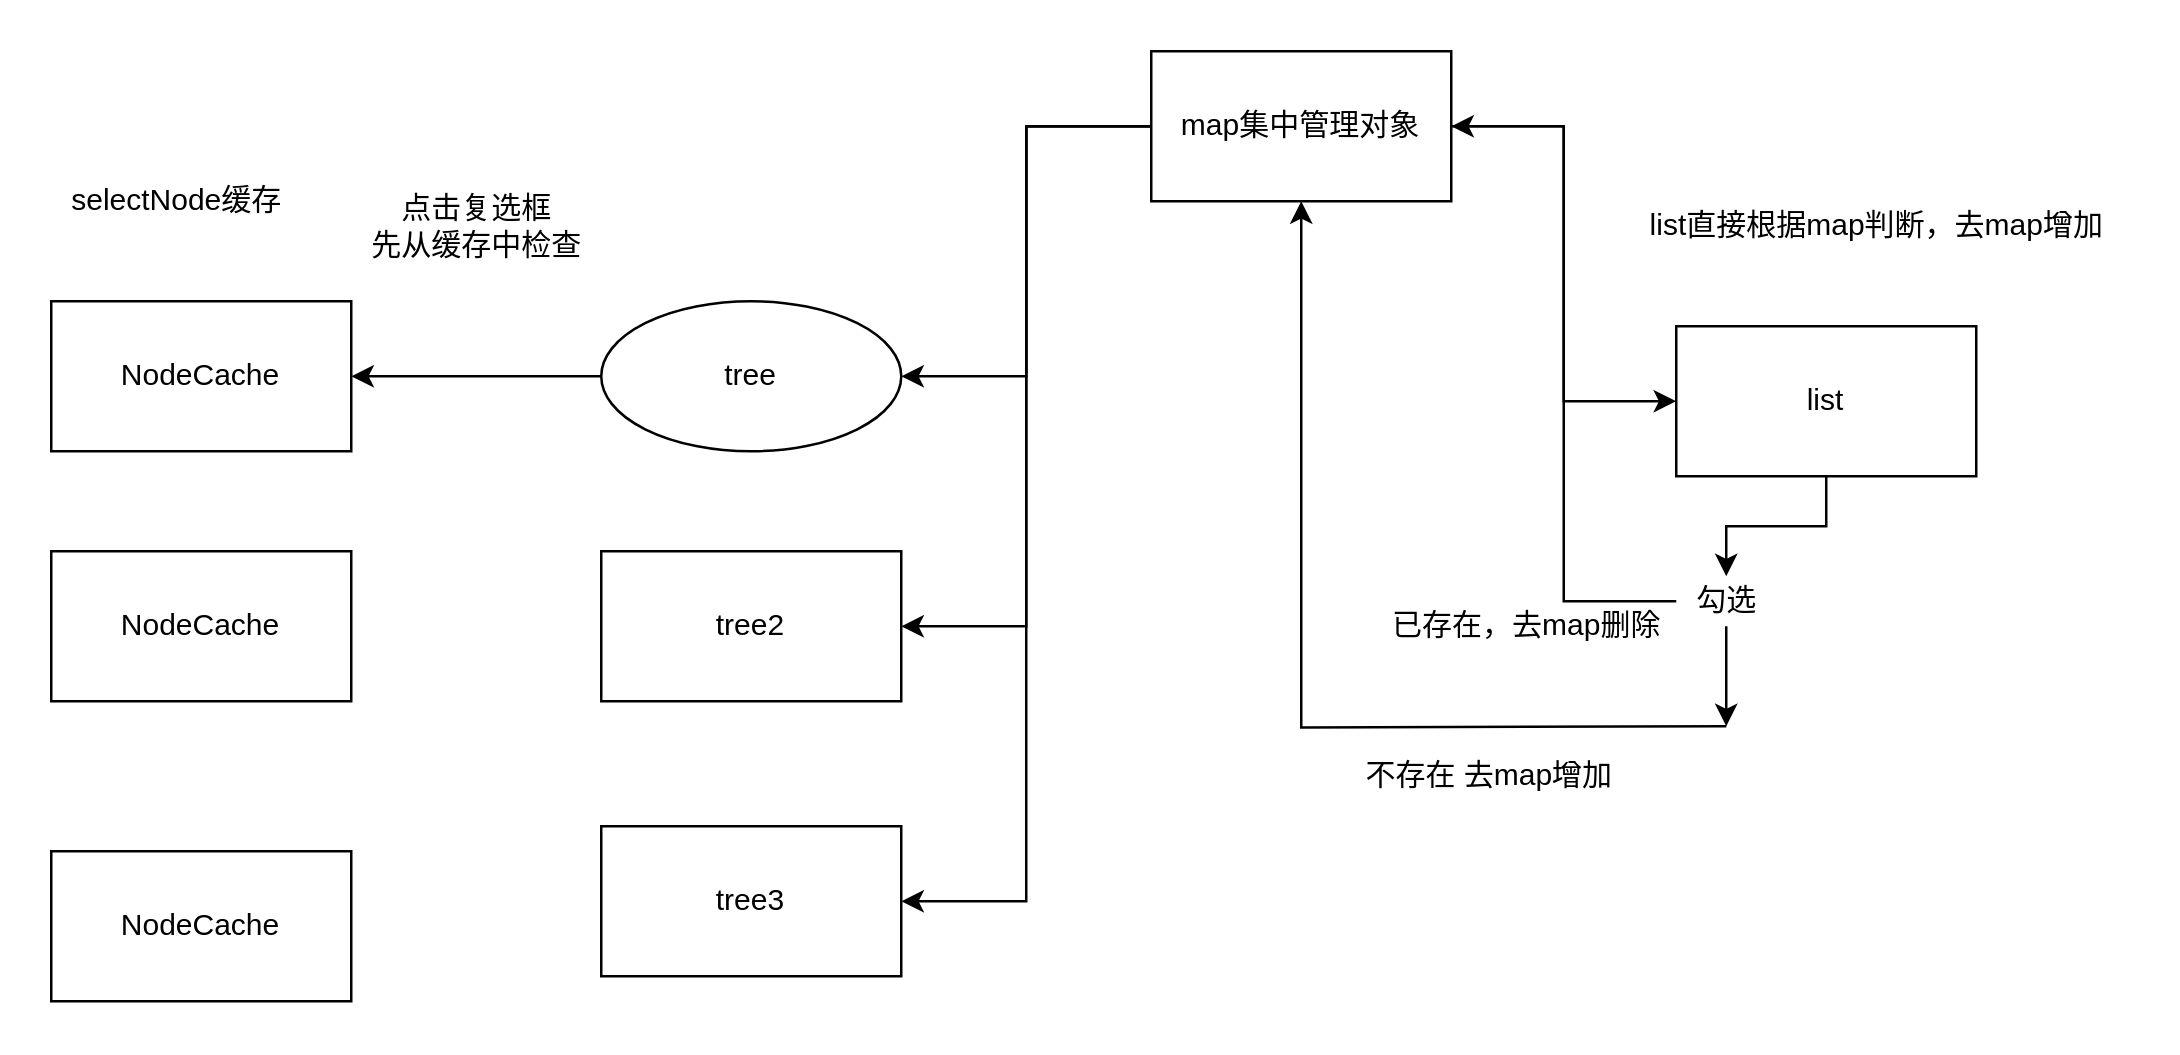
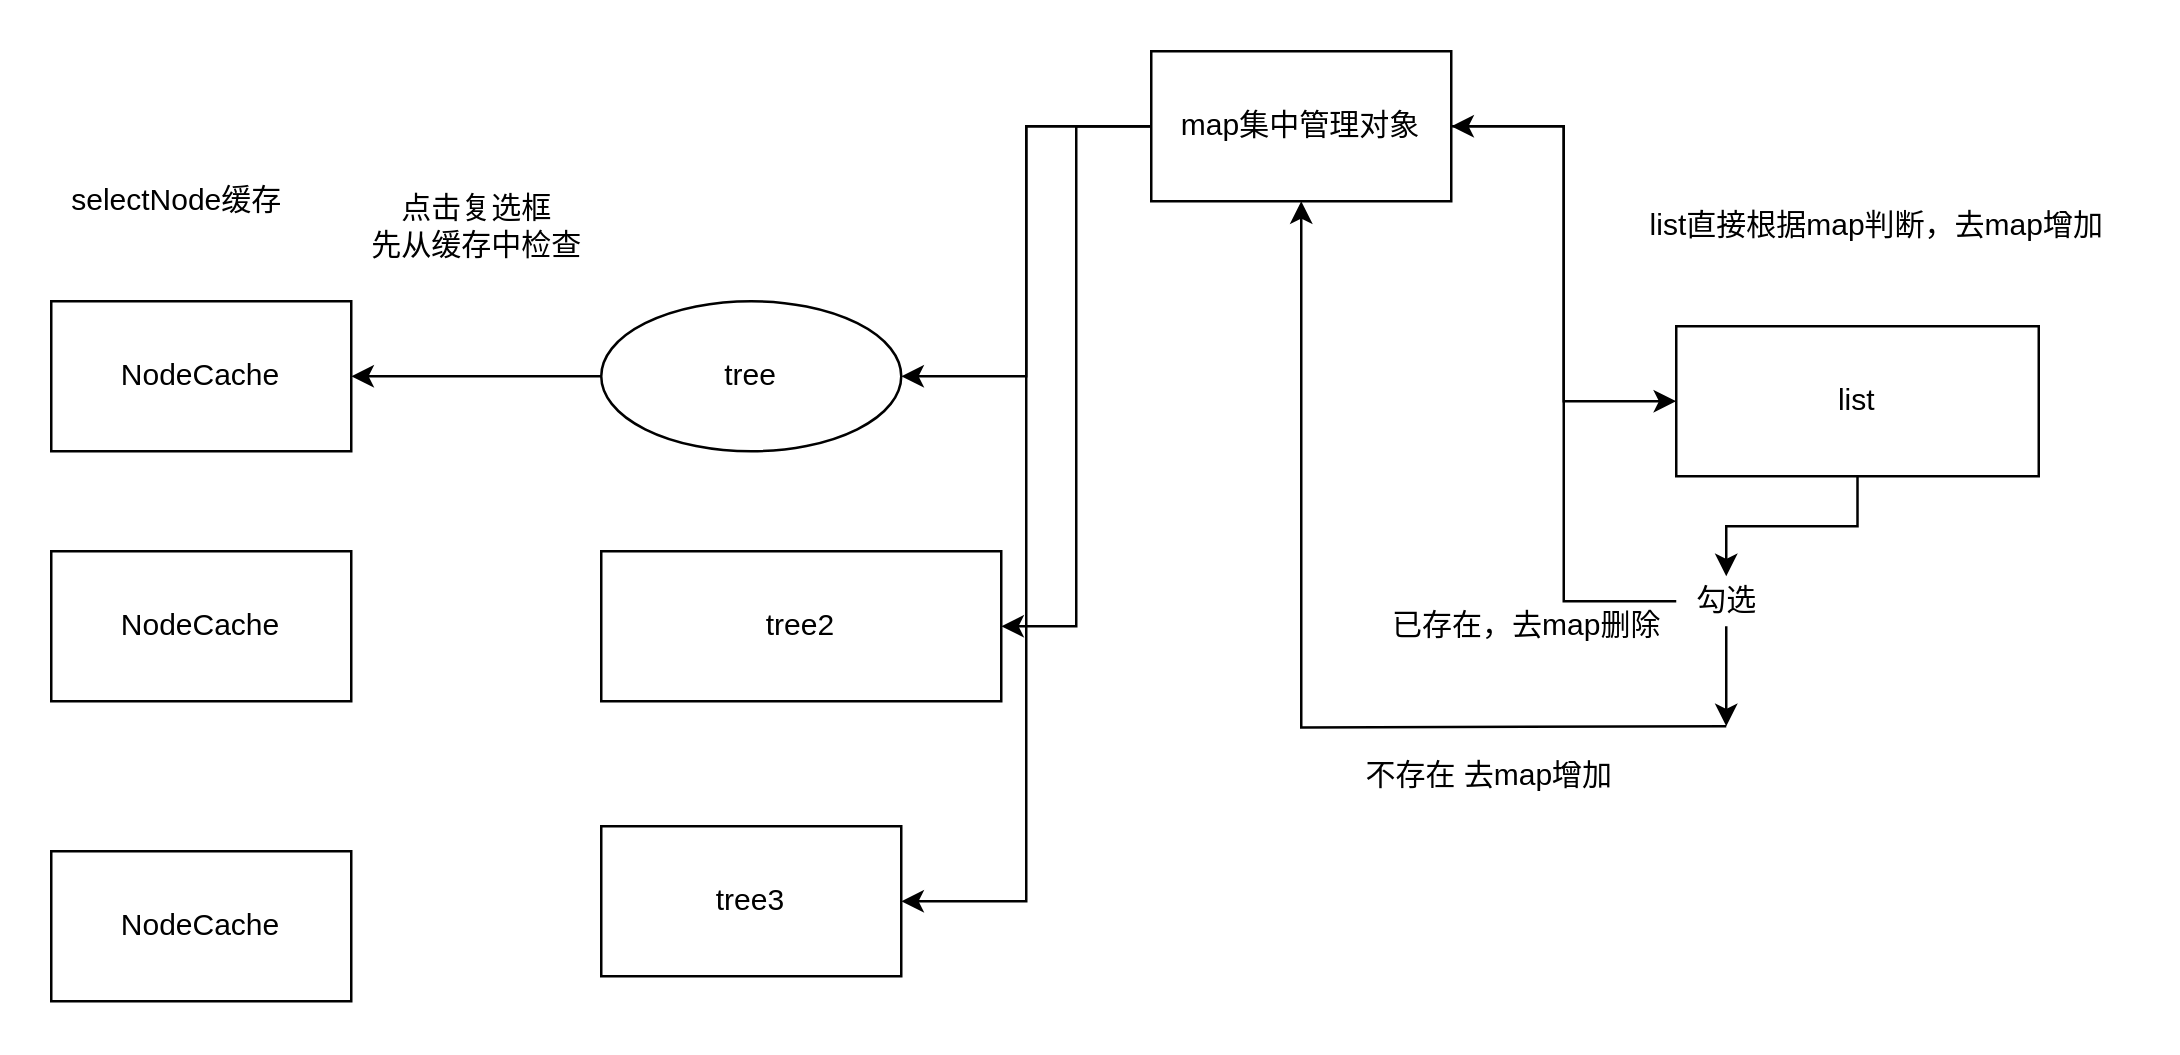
node "list": size 300x150 -> 363x150
node "tree2": size 300x150 -> 400x150
